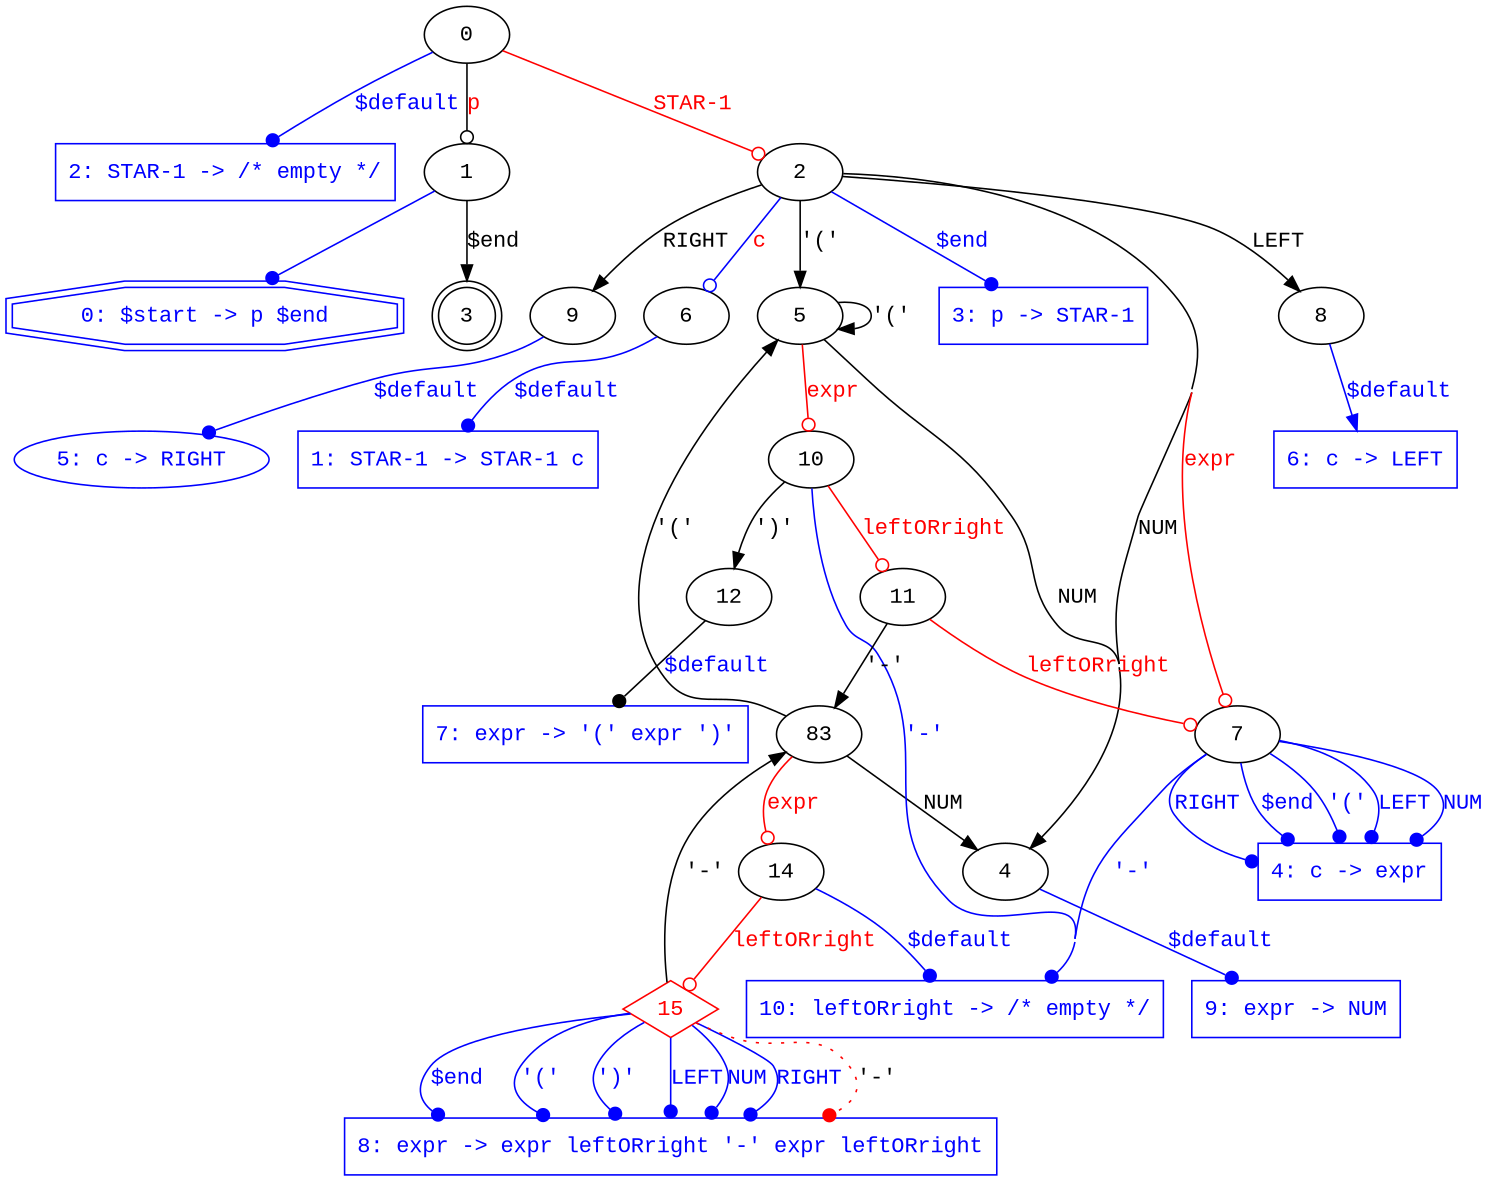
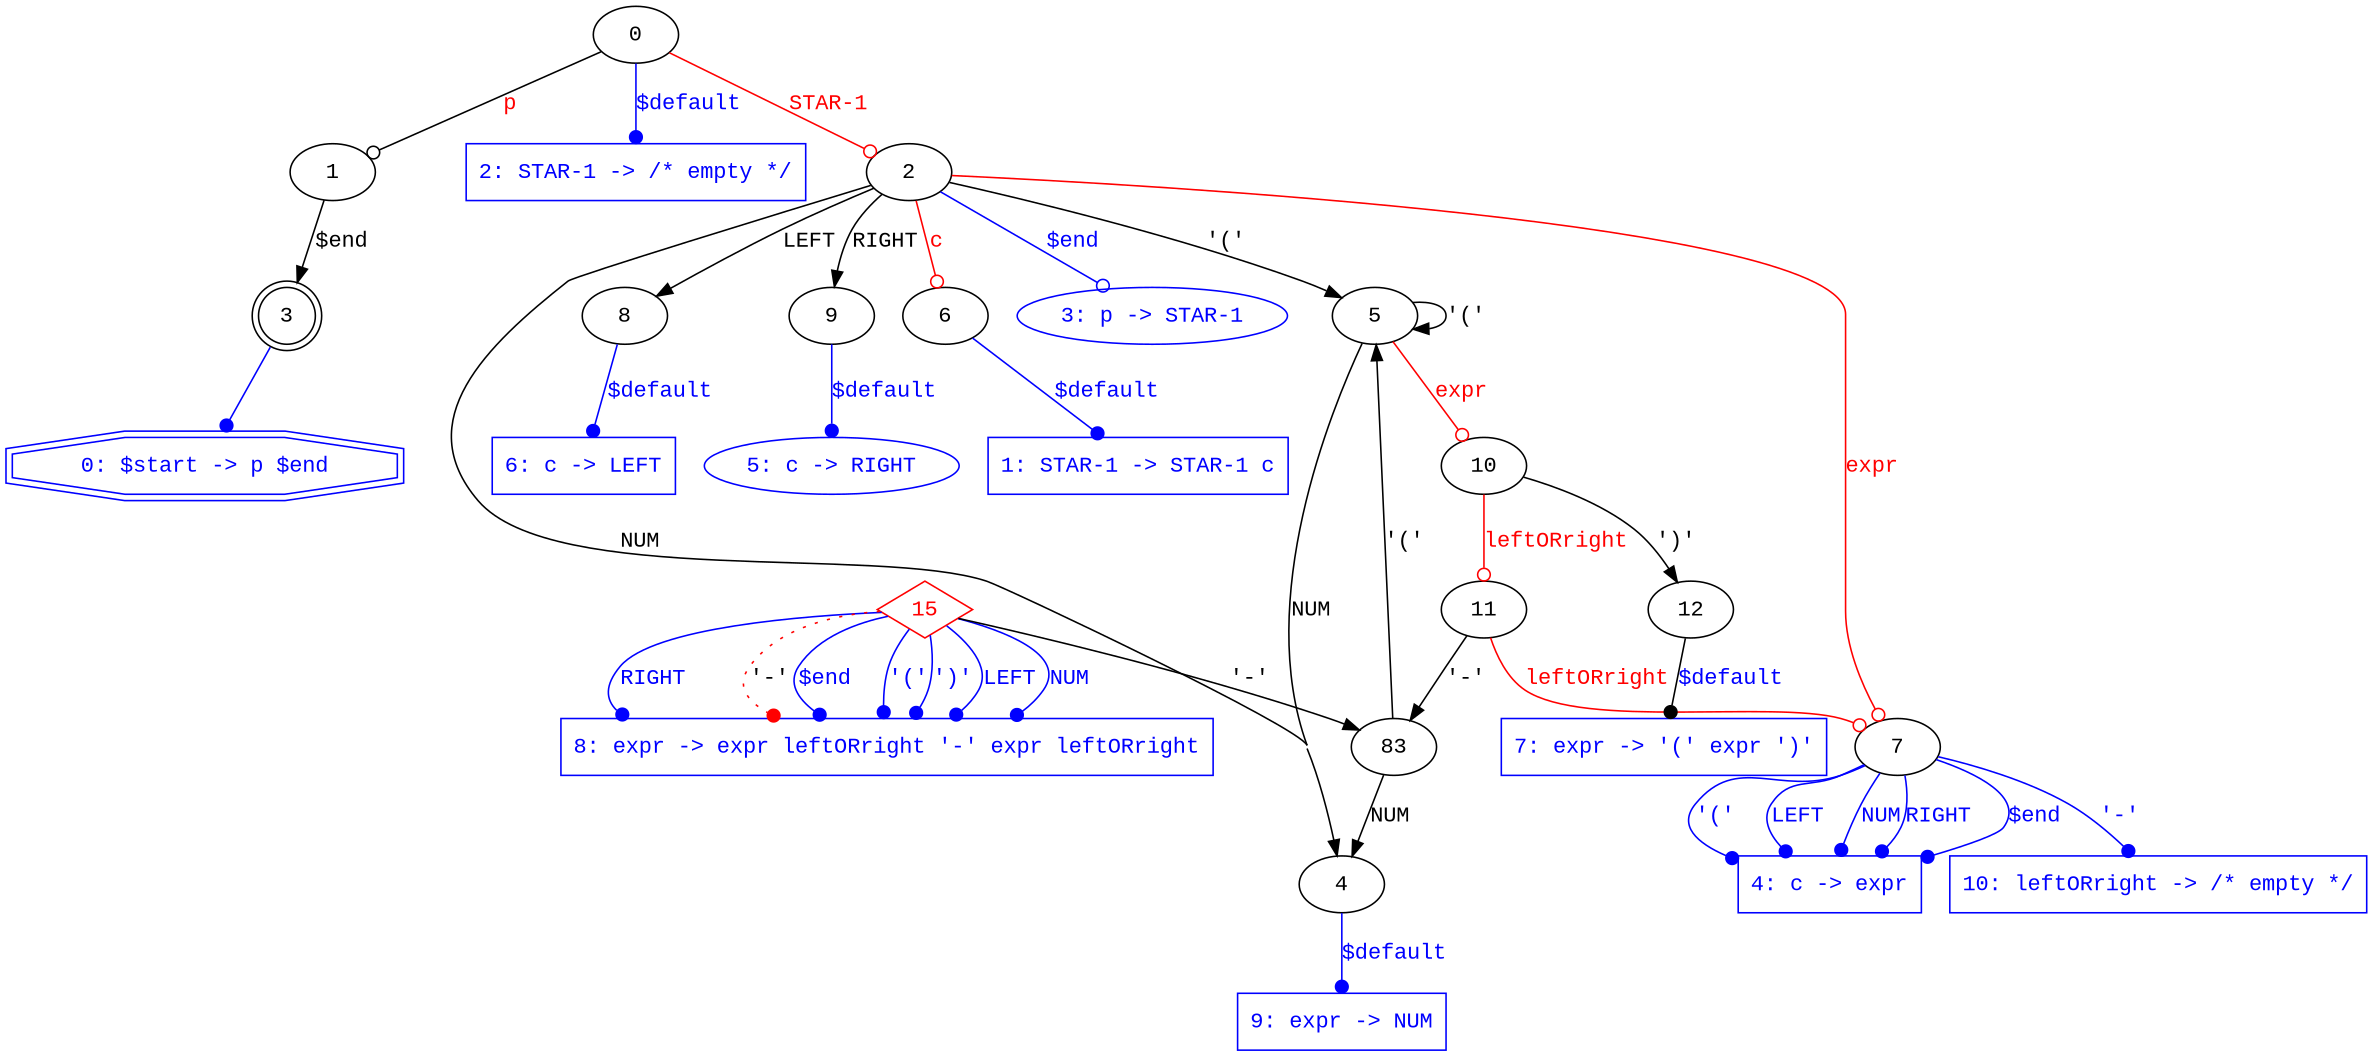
edge "1" -> "0: $start -> p $end": now "3" -> "0: $start -> p $end"
edge "2" -> "3: p -> STAR-1": arrowhead dot -> odot
edge "2" -> "6": color blue -> red
node "3: p -> STAR-1": shape box -> ellipse
edge "8" -> "6: c -> LEFT": arrowhead normal -> dot
edge "10" -> "10: leftORright -> /* empty */": removed, label "'-'"
node "14": removed
